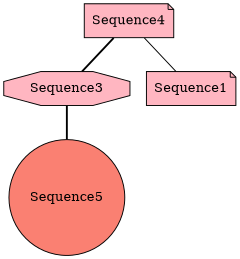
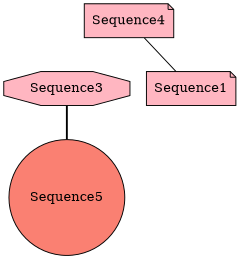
edge "Sequence4" -- "Sequence3": removed
